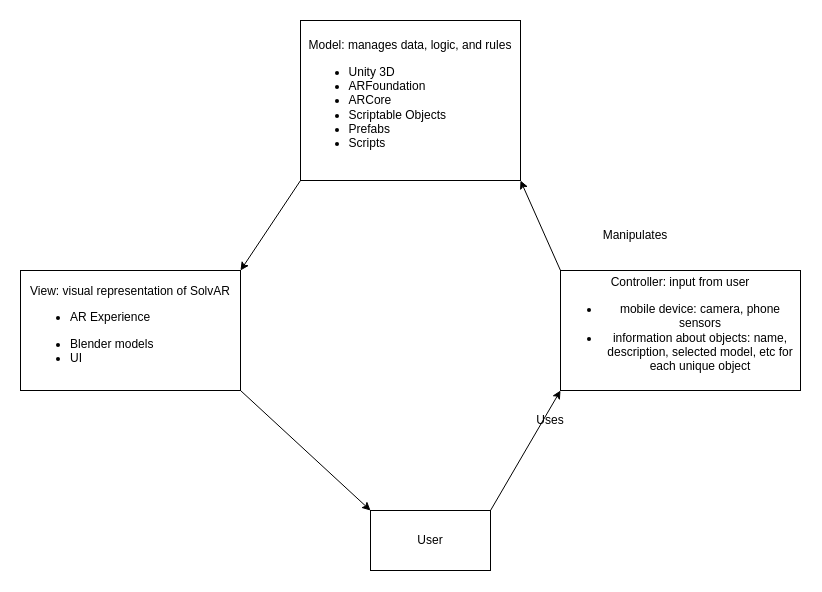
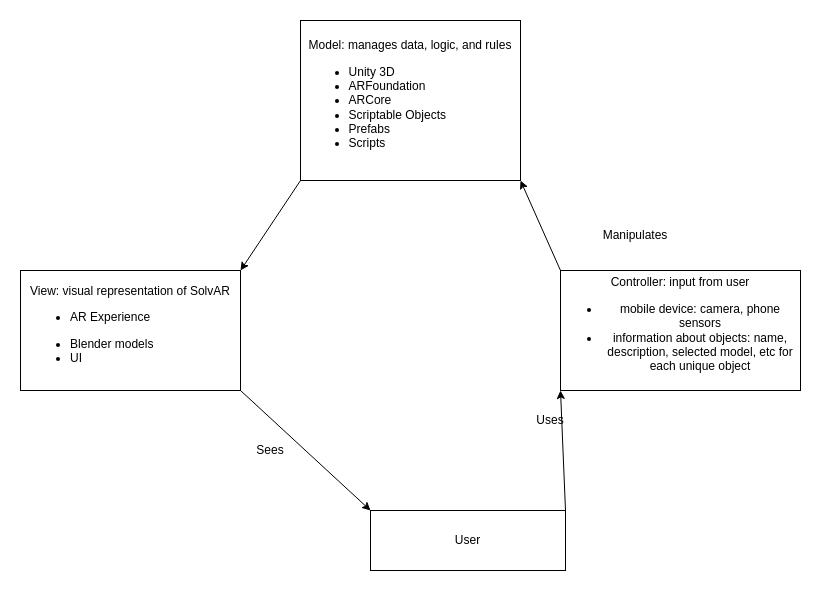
node "Sees": added
node "User": size 120x60 -> 195x60
